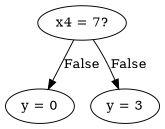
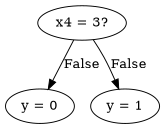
node "x4 = 7?": label "x4 = 7?" -> "x4 = 3?"
node "y = 3": label "y = 3" -> "y = 1"
